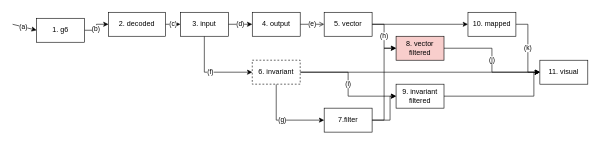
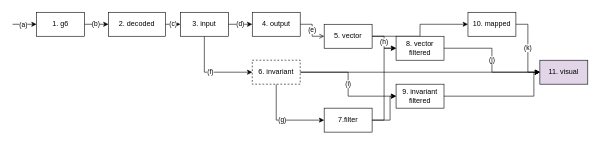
node "5. vector": moved (348, 24) -> (348, 36)
node "1. g6": moved (60, 30) -> (60, 24)
node "8. vector filtered": fillcolor #f8cecc -> #ffffff
node "11. visual": fillcolor #ffffff -> #e1d5e7
